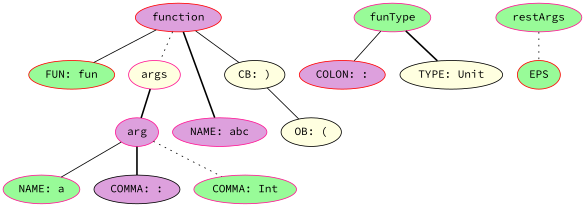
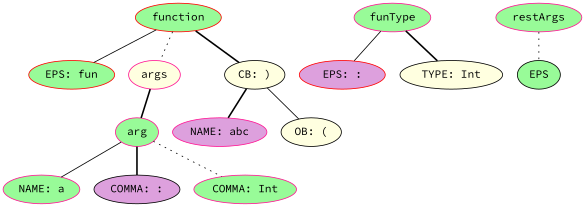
node "function": fillcolor plum -> palegreen
edge "function" -- "CB: )": style solid -> bold
node "FUN: fun": label "FUN: fun" -> "EPS: fun"
edge "function" -- "NAME: abc": now "CB: )" -- "NAME: abc"
node "COLON: :": label "COLON: :" -> "EPS: :"
node "TYPE: Unit": label "TYPE: Unit" -> "TYPE: Int"
node "EPS": color red -> black
node "arg": fillcolor plum -> palegreen
